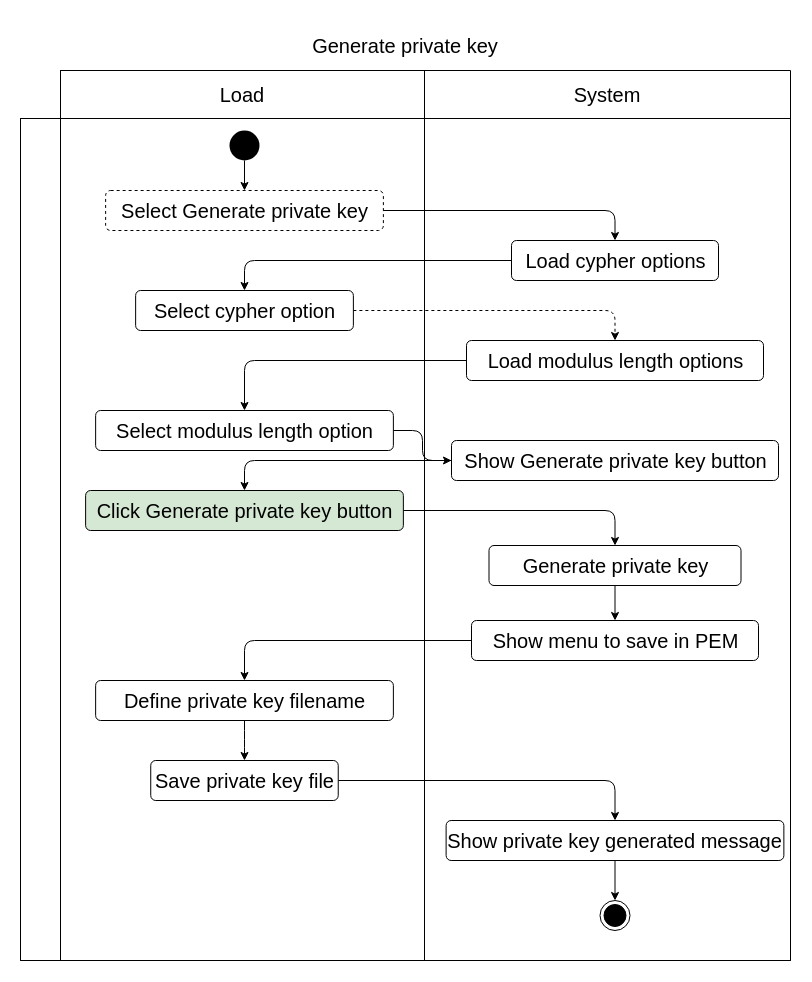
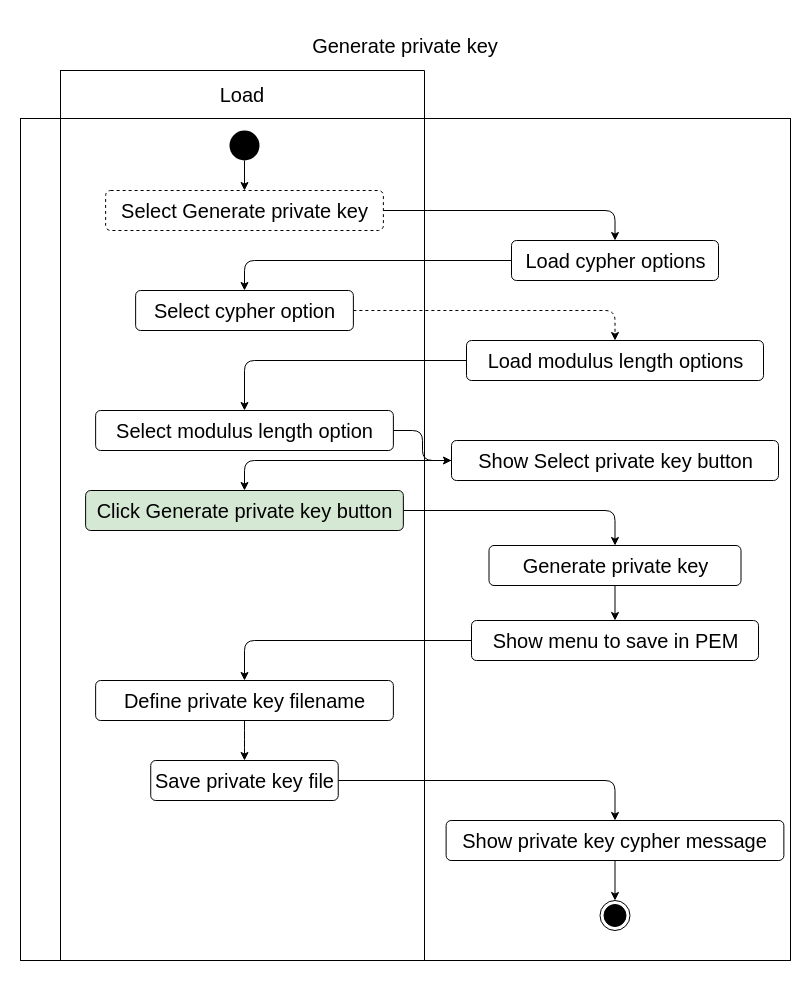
node "System": removed
node "Show Generate private key button": label "Show Generate private key button" -> "Show Select private key button"
node "Show private key generated message": label "Show private key generated message" -> "Show private key cypher message"
